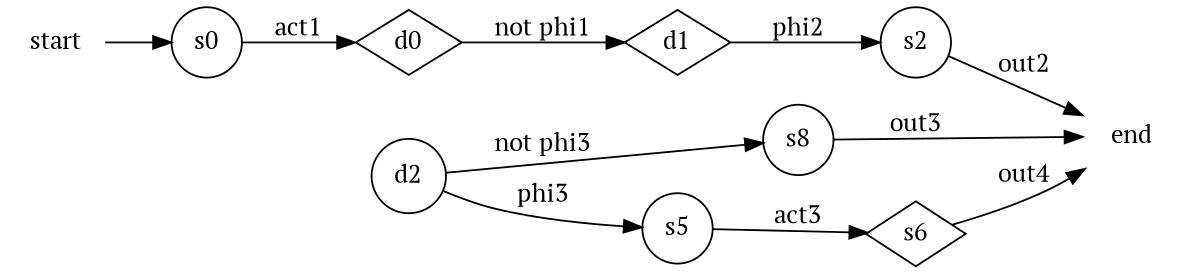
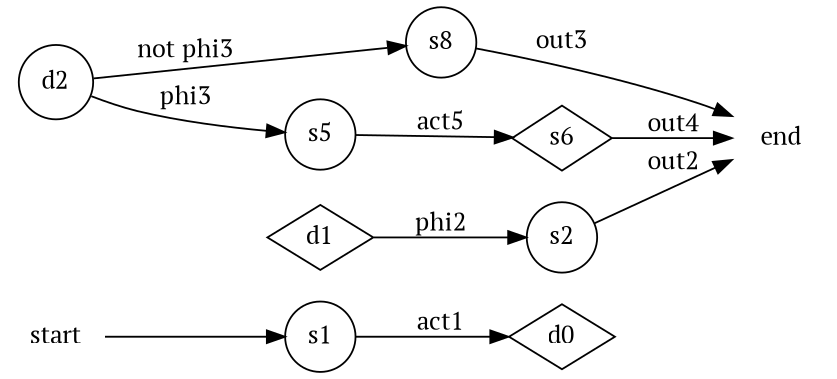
node "s0": label "s0" -> "s1"
edge "d0" -> "d1": removed, label "not phi1"
edge "s5" -> "s6": label "act3" -> "act5"
